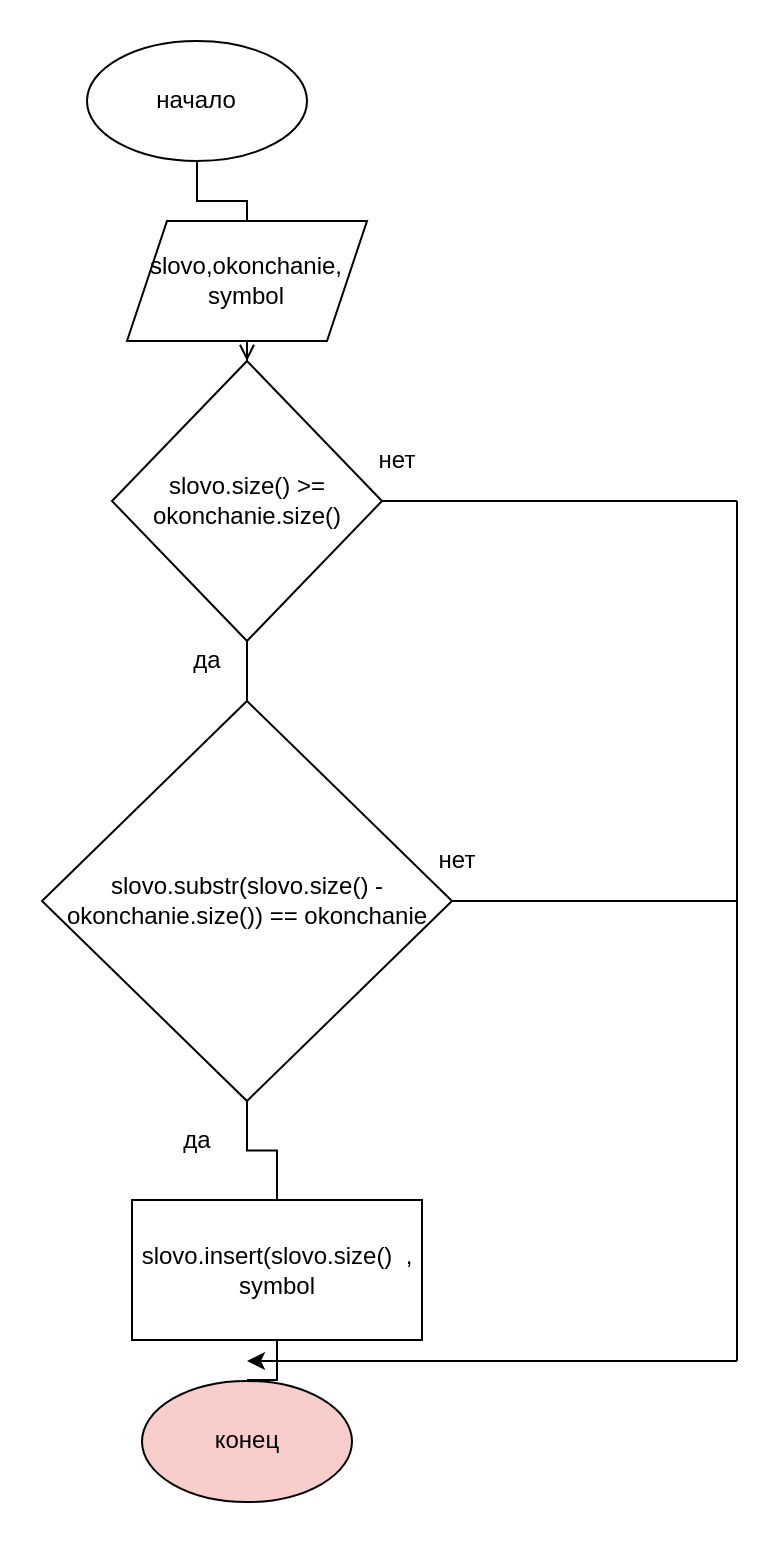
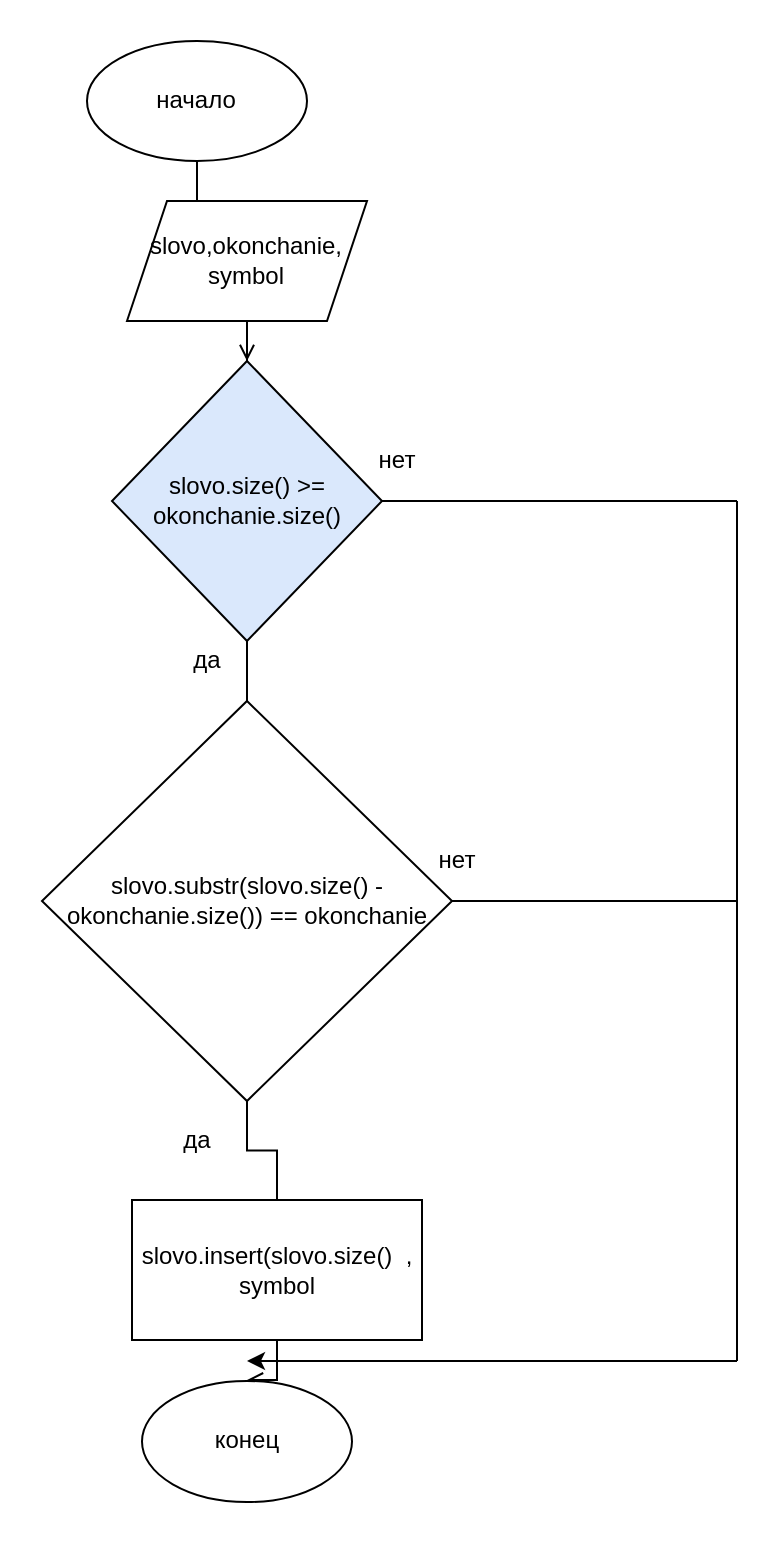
node "slovo,okonchanie, symbol": moved (247, 281) -> (247, 261)
node "slovo.size() >= okonchanie.size()": fillcolor #ffffff -> #dae8fc
edge "slovo.insert(slovo.size() , symbol" -- "конец": arrowhead none -> open
node "конец": fillcolor #f8cecc -> #ffffff
